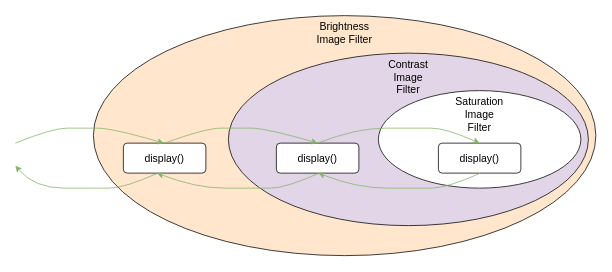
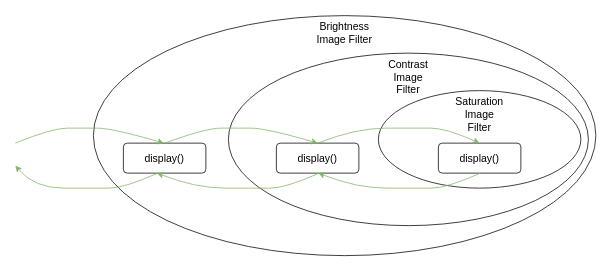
node "BrightnessImage Filter": fillcolor #ffe6cc -> #ffffff
node "ContrastImageFilter": fillcolor #e1d5e7 -> #ffffff
